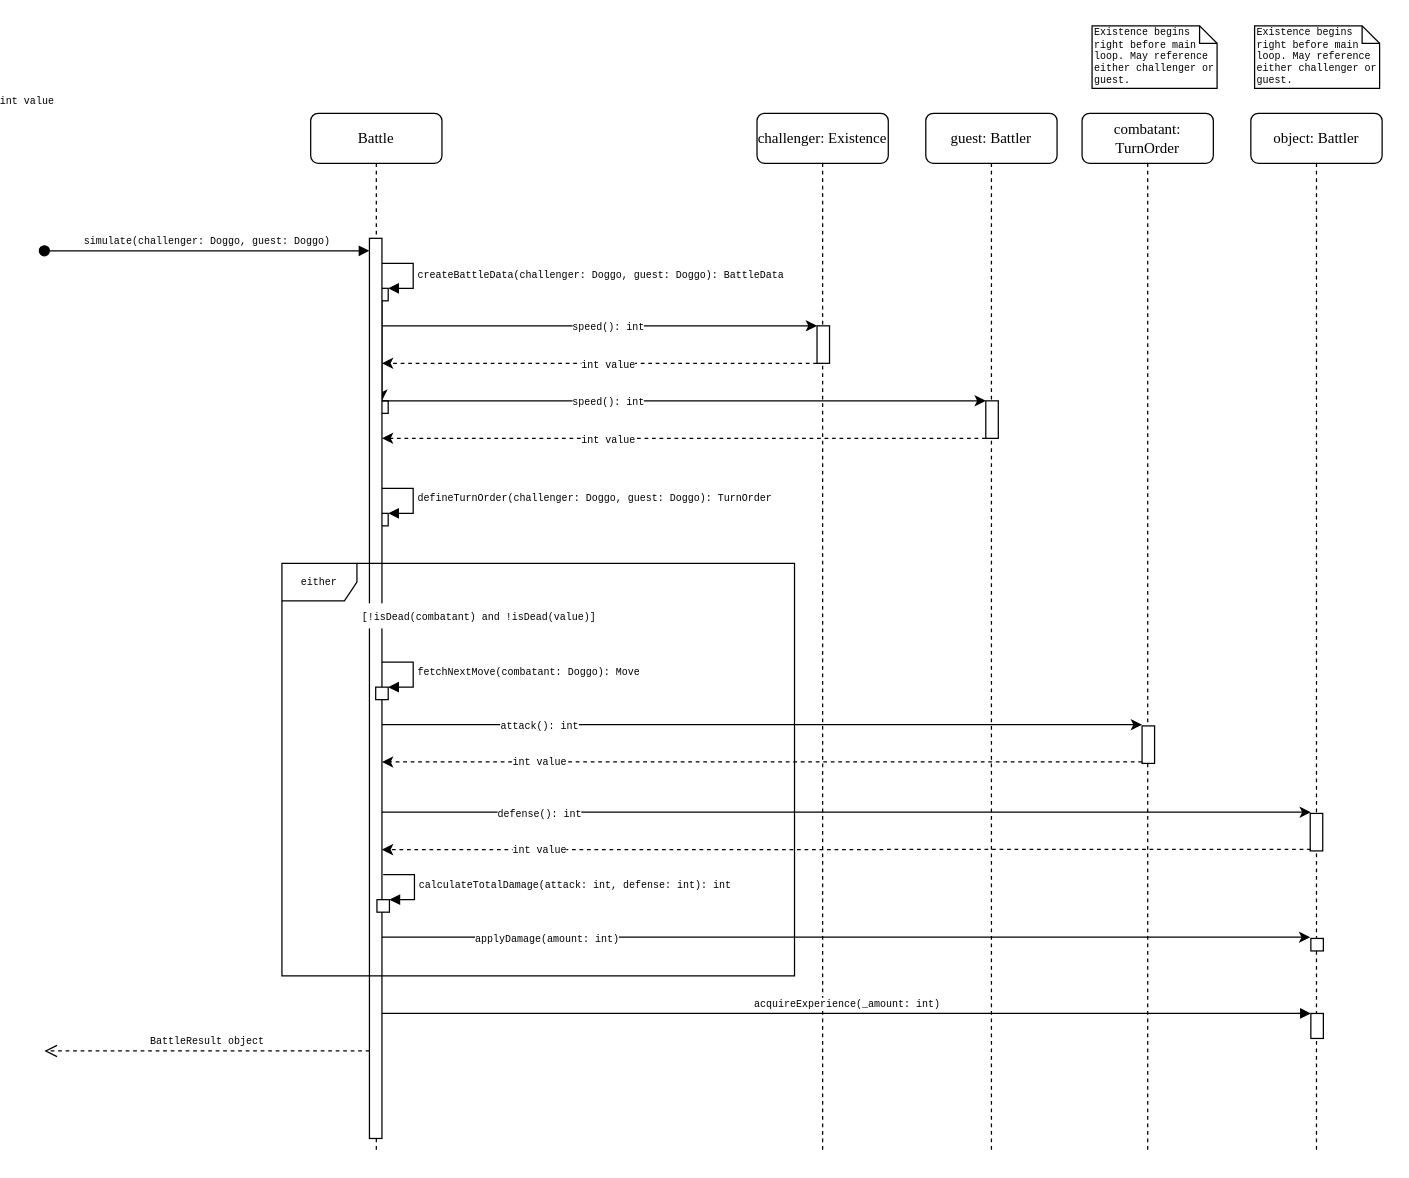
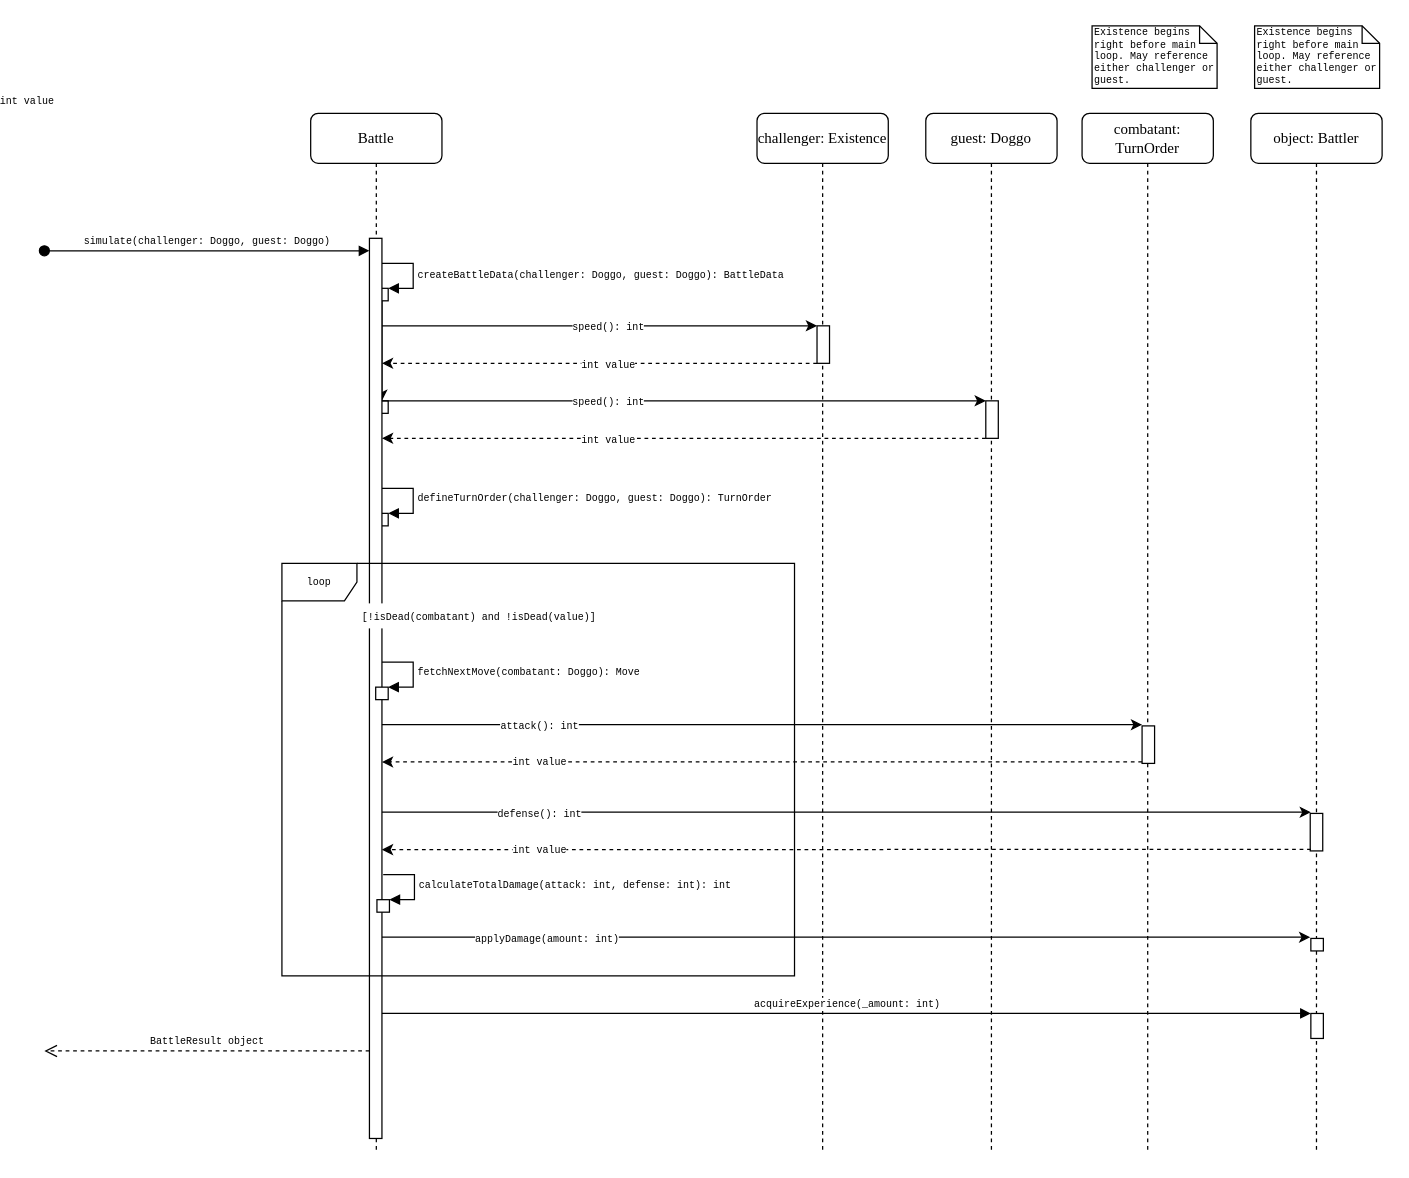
node "guest: Battler": label "guest: Battler" -> "guest: Doggo"
node "either": label "either" -> "loop"
